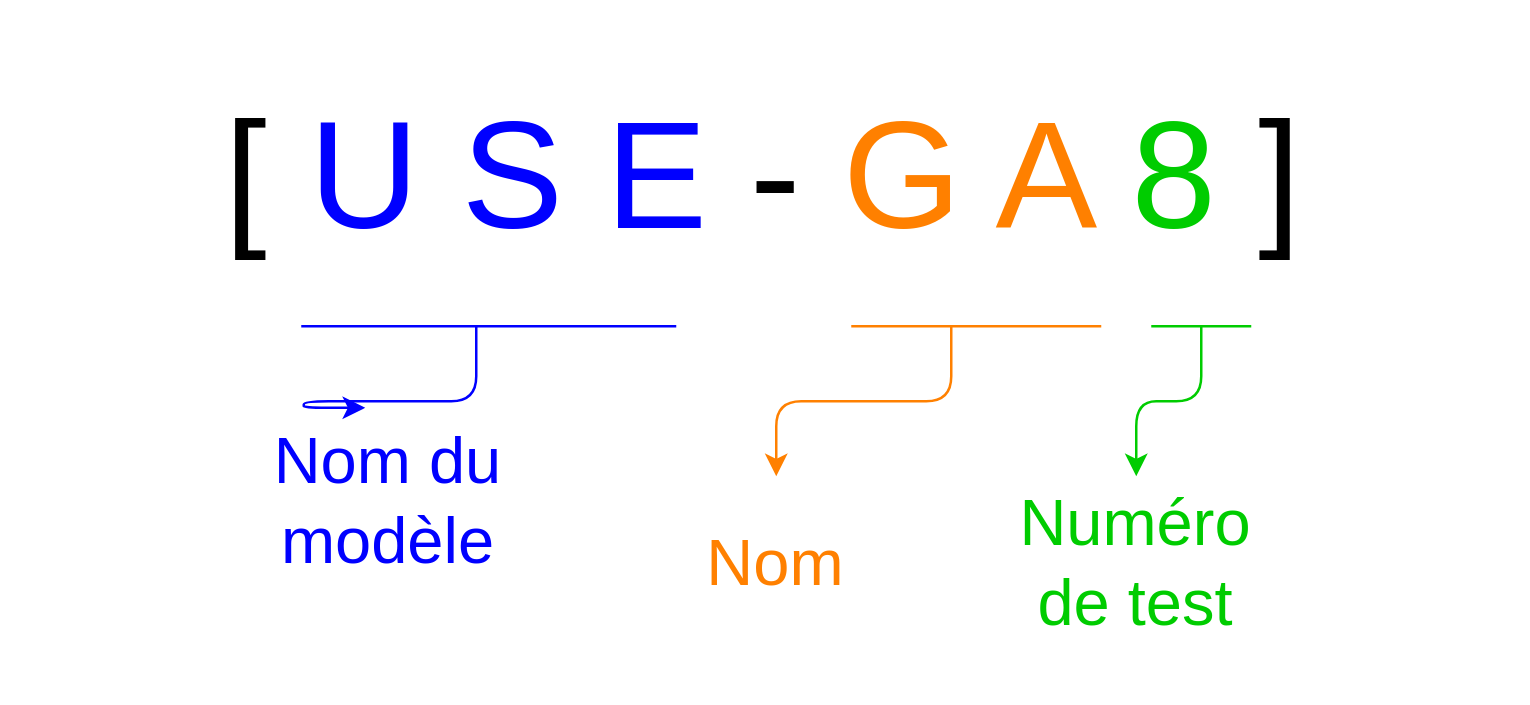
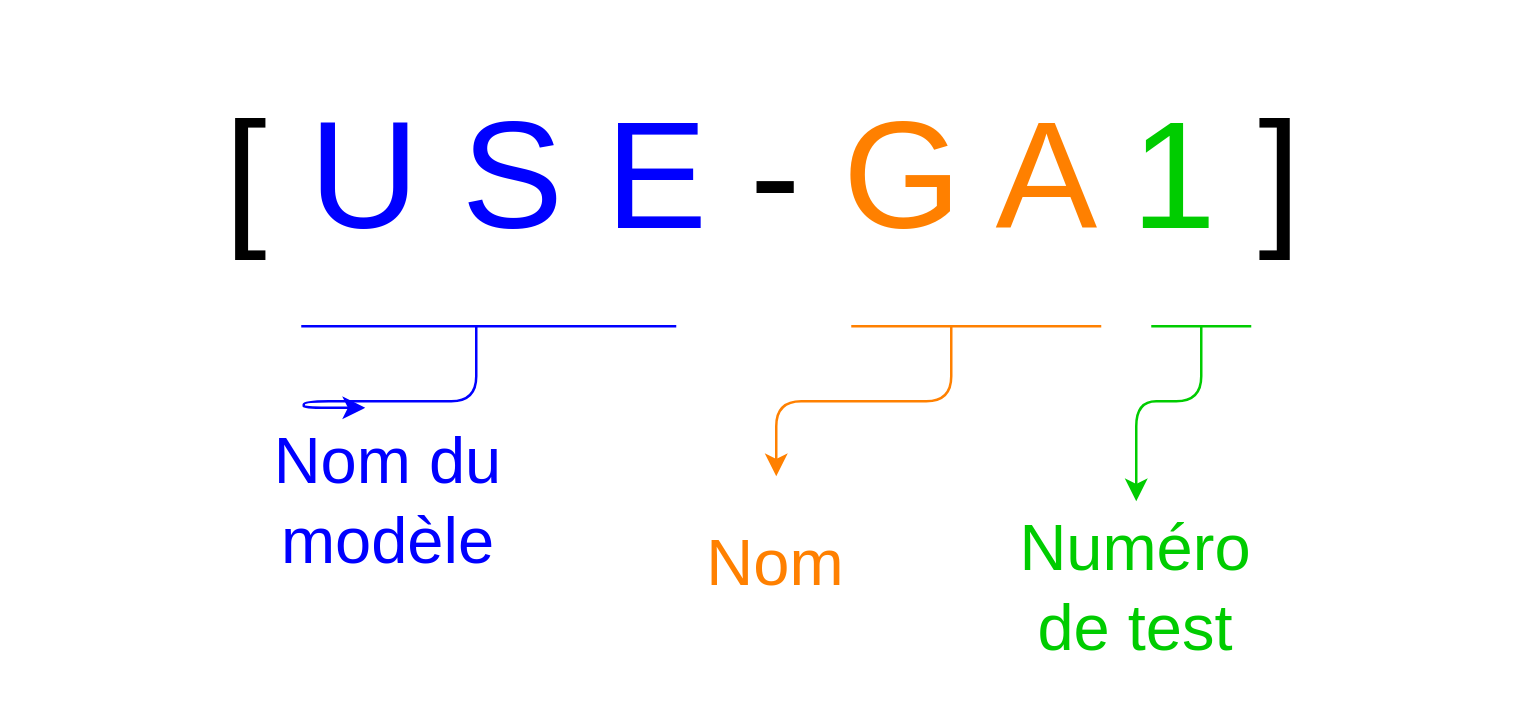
node "[ U S E - G A 8 ]": label "[ U S E - G A 8 ]" -> "[ U S E - G A 1 ]"
node "Numéro de test": moved (1136, 564) -> (1136, 589)
